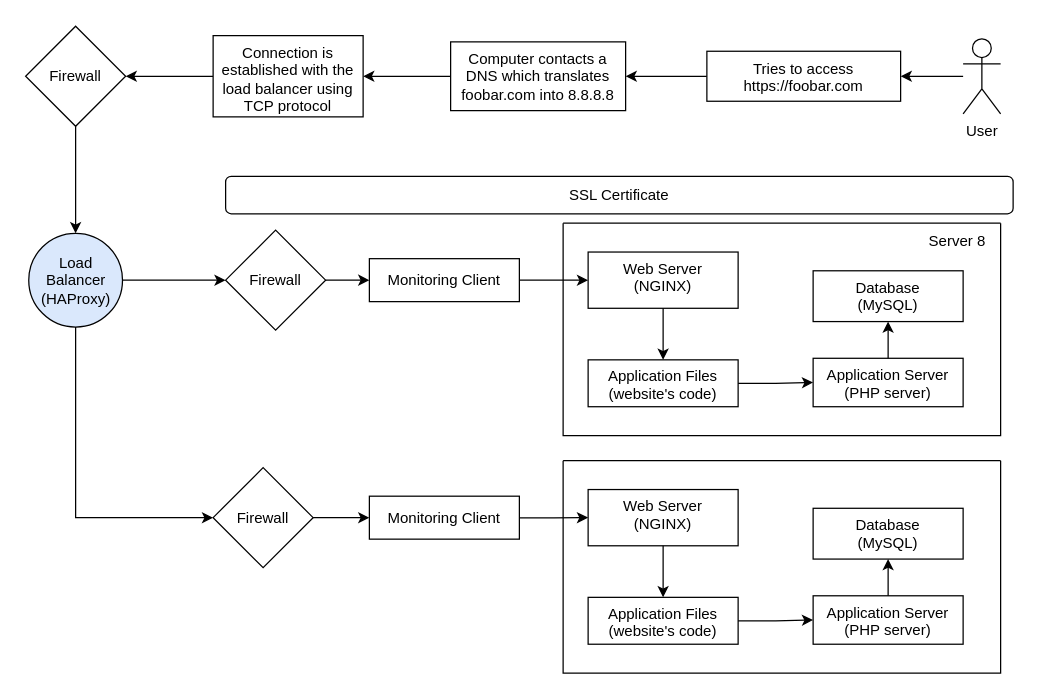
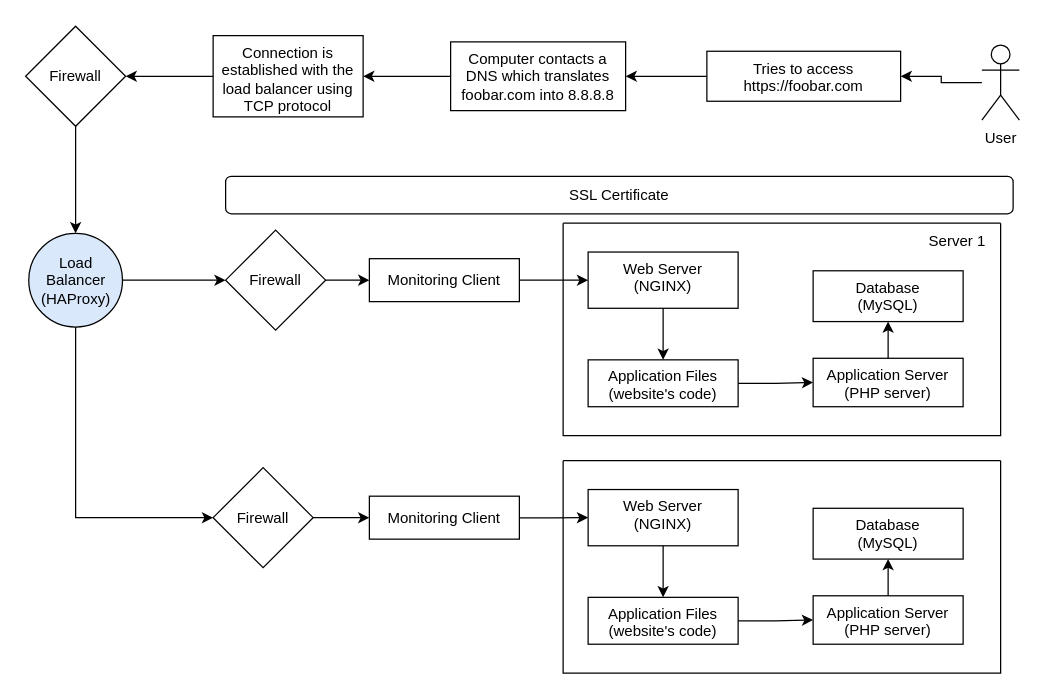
node "User": moved (982, 76) -> (1001, 83)
node "Server 8": label "Server 8" -> "Server 1"
